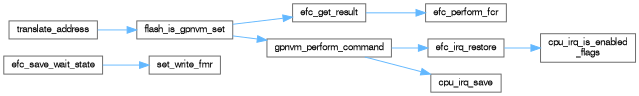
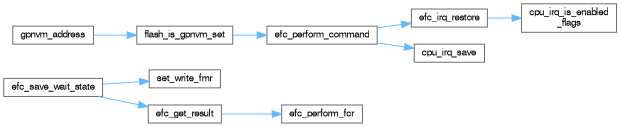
edge "flash_is_gpnvm_set" -> "efc_get_result": now "efc_save_wait_state" -> "efc_get_result"
node "translate_address": label "translate_address" -> "gpnvm_address"
node "gpnvm_perform_command": label "gpnvm_perform_command" -> "efc_perform_command"
